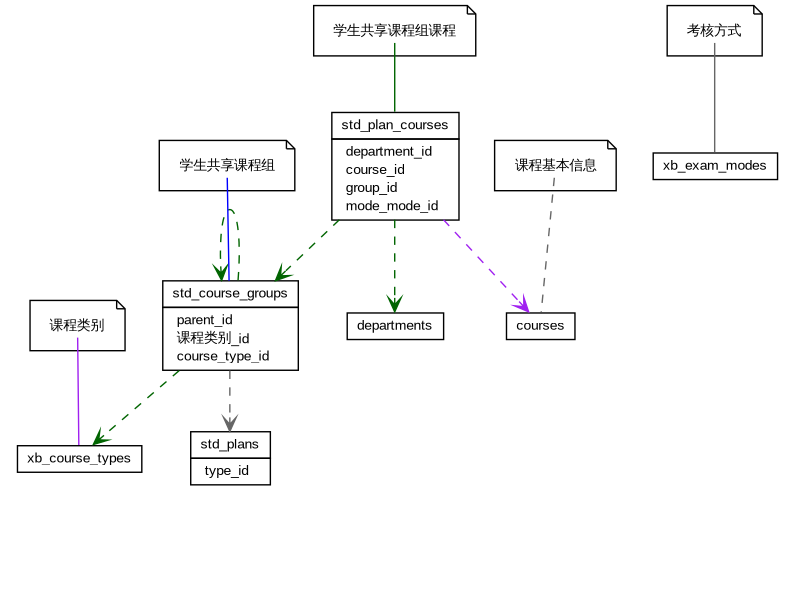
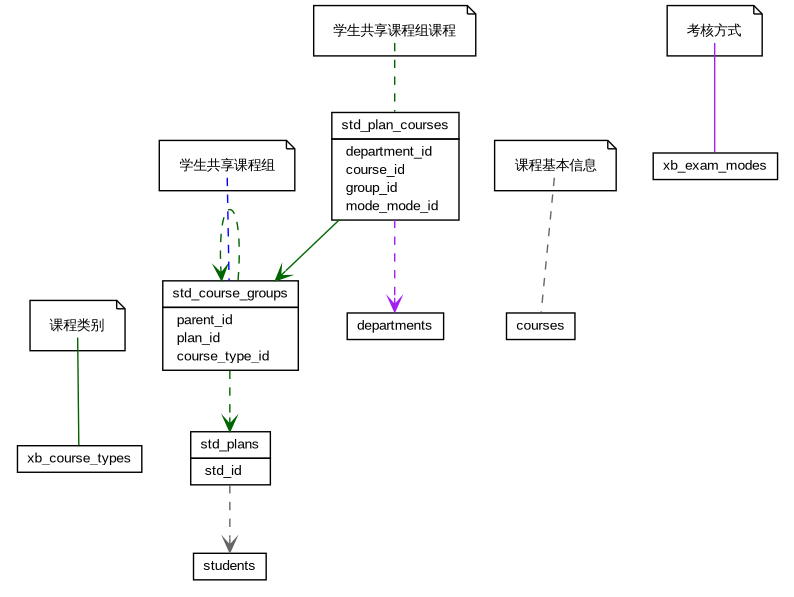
edge "学生共享课程组课程" -- "std_plan_courses": style solid -> dashed
edge "考核方式" -- "xb_exam_modes": color gray40 -> purple
edge "学生共享课程组" -- "std_course_groups": style solid -> dashed
edge "std_plan_courses" -> "std_course_groups": style dashed -> solid
edge "std_plan_courses" -> "departments": color darkgreen -> purple
edge "std_plan_courses" -> "courses": removed
node "std_course_groups": text "课程类别_id" -> "plan_id"
edge "课程类别" -- "xb_course_types": color purple -> darkgreen
edge "std_course_groups" -> "std_plans": color gray40 -> darkgreen
edge "std_course_groups" -> "xb_course_types": removed
node "std_plans": text "type_id" -> "std_id"
node "students": added
